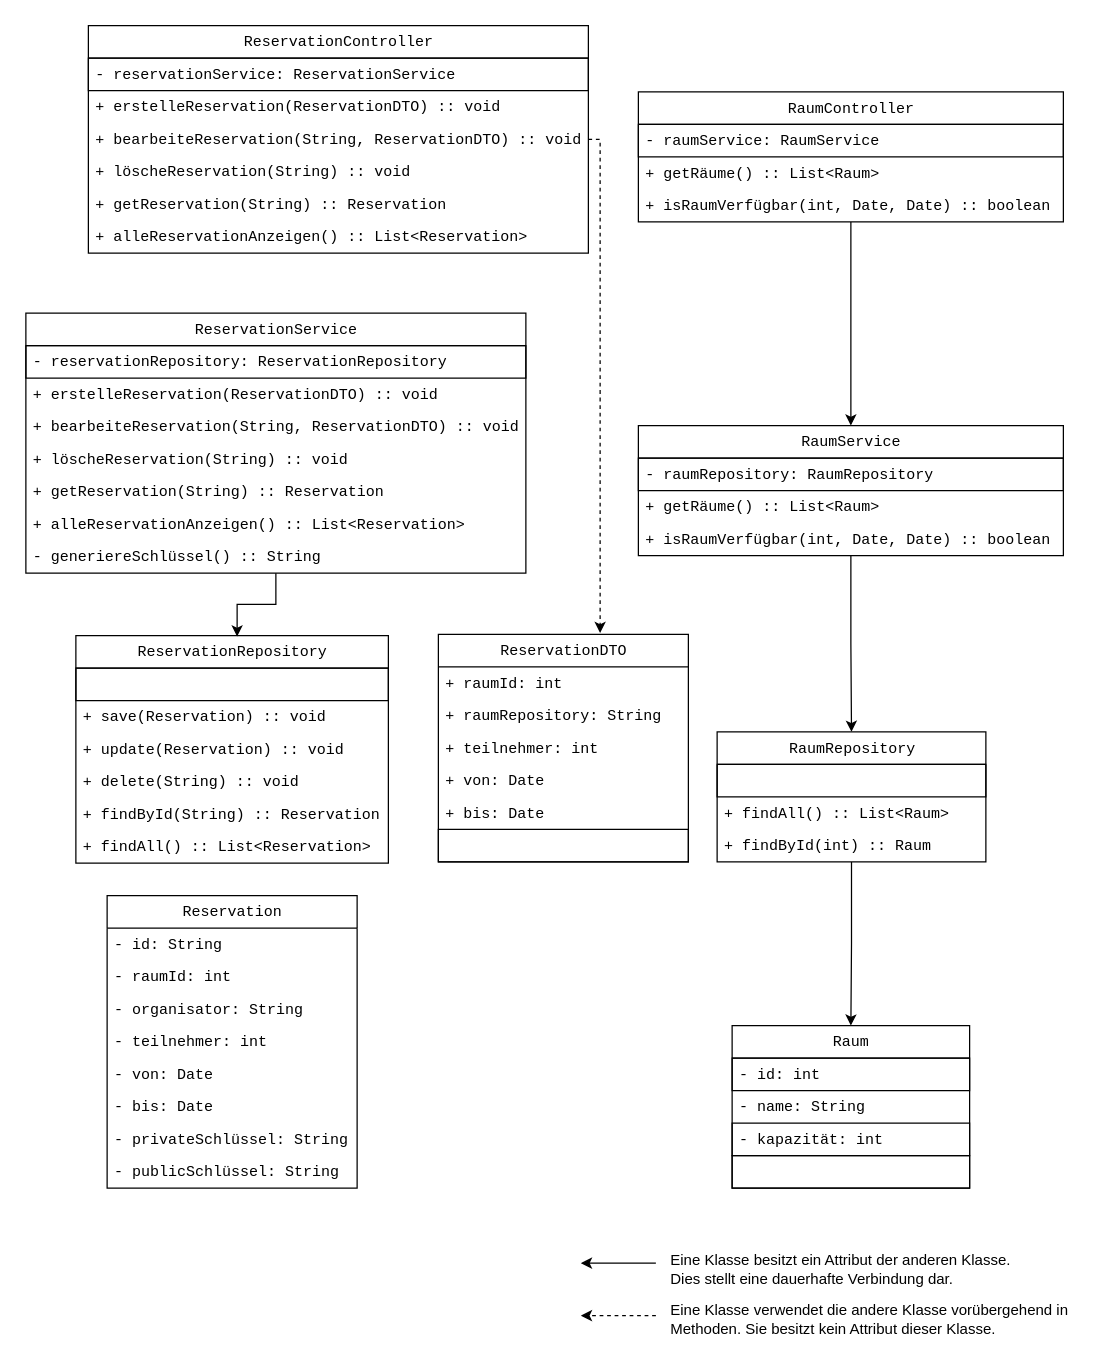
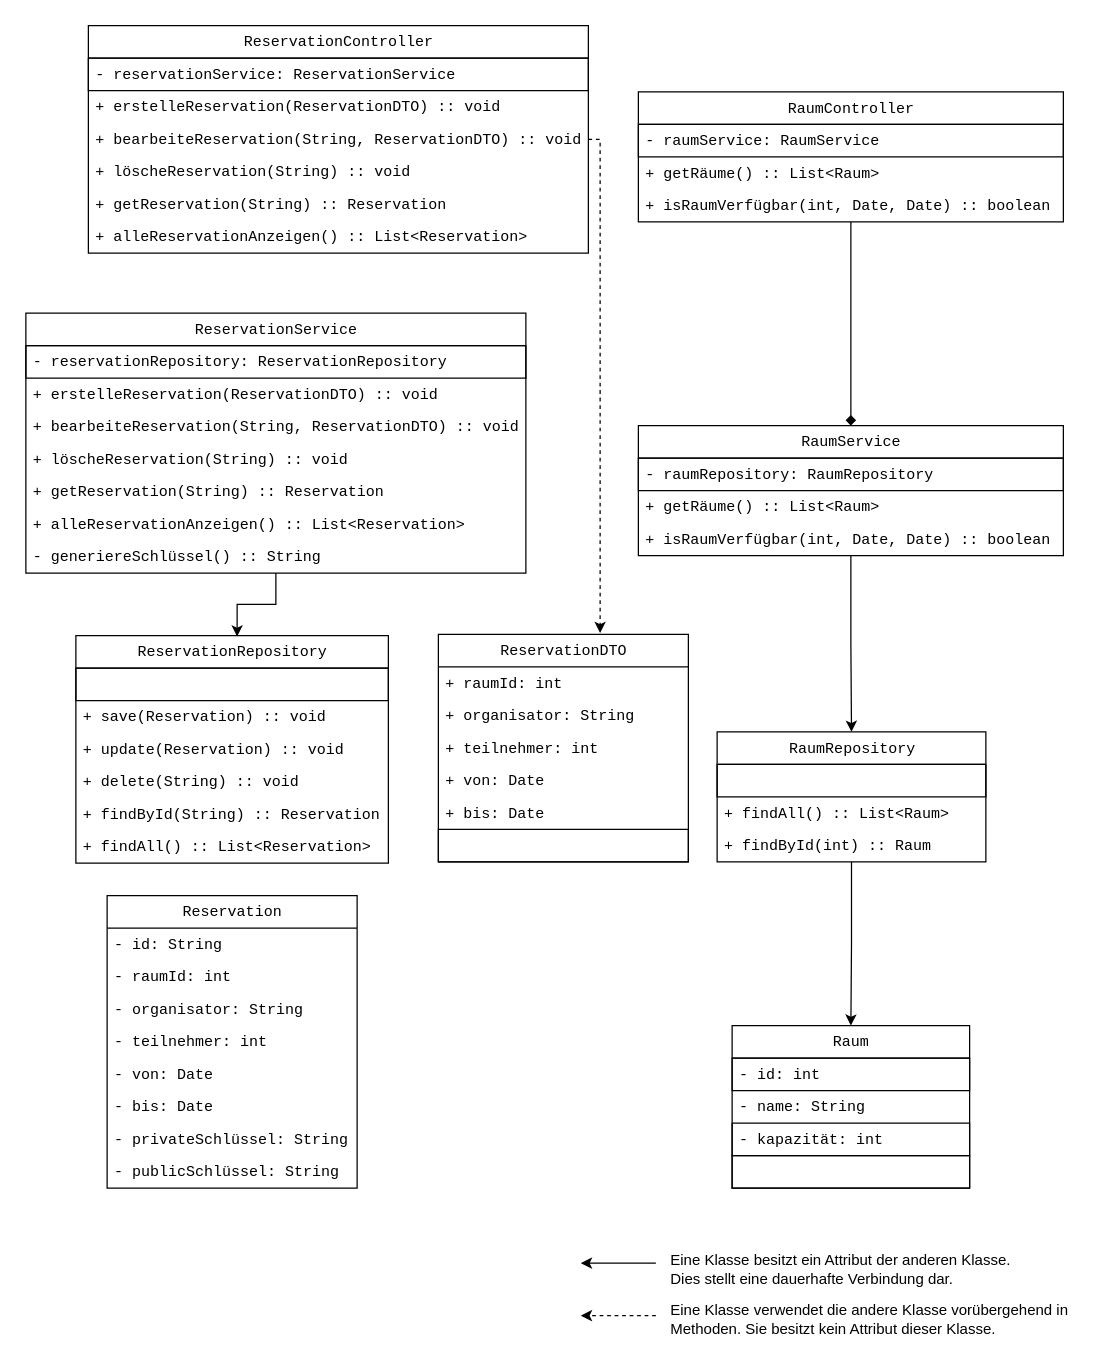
edge "RaumController" -> "RaumService": arrowhead classic -> diamond
node "+ raumRepository: String": label "+ raumRepository: String" -> "+ organisator: String"
